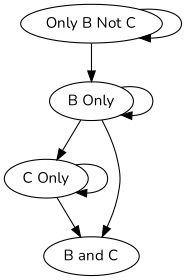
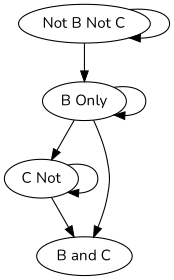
node "Only B Not C": label "Only B Not C" -> "Not B Not C"
node "C Only": label "C Only" -> "C Not"
